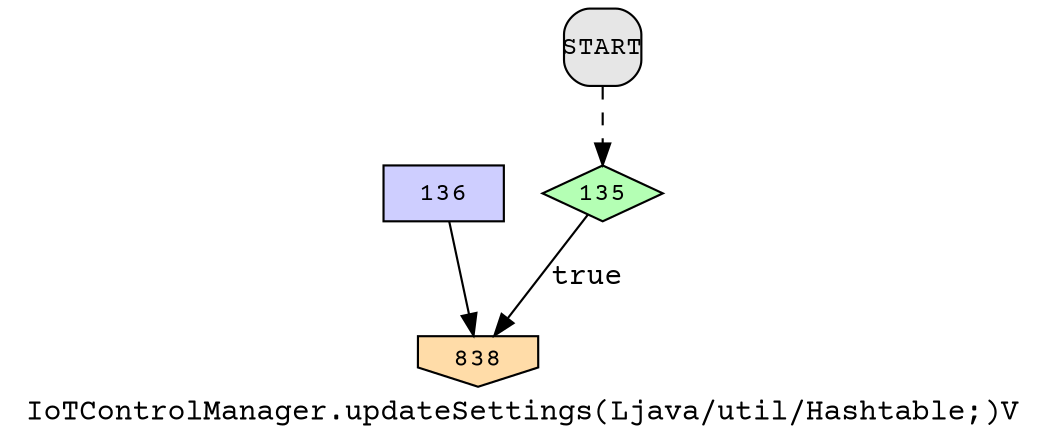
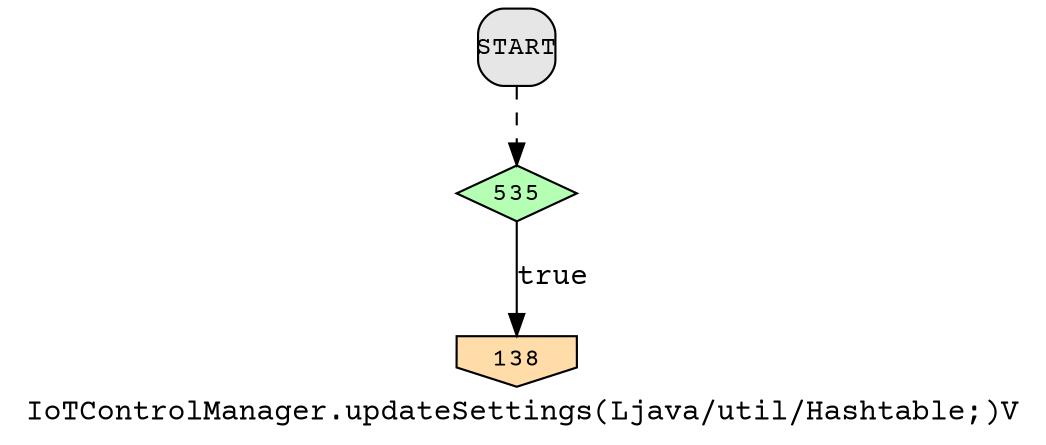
node "136": removed
node "135": label "135" -> "535"
node "838": label "838" -> "138"
